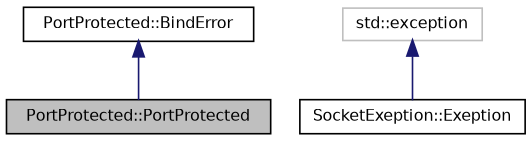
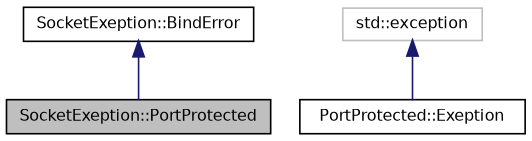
node "PortProtected::BindError": label "PortProtected::BindError" -> "SocketExeption::BindError"
node "PortProtected::PortProtected": label "PortProtected::PortProtected" -> "SocketExeption::PortProtected"
node "SocketExeption::Exeption": label "SocketExeption::Exeption" -> "PortProtected::Exeption"
